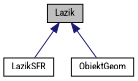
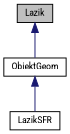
edge "LazikSFR" -> "Lazik": now "LazikSFR" -> "ObiektGeom"
